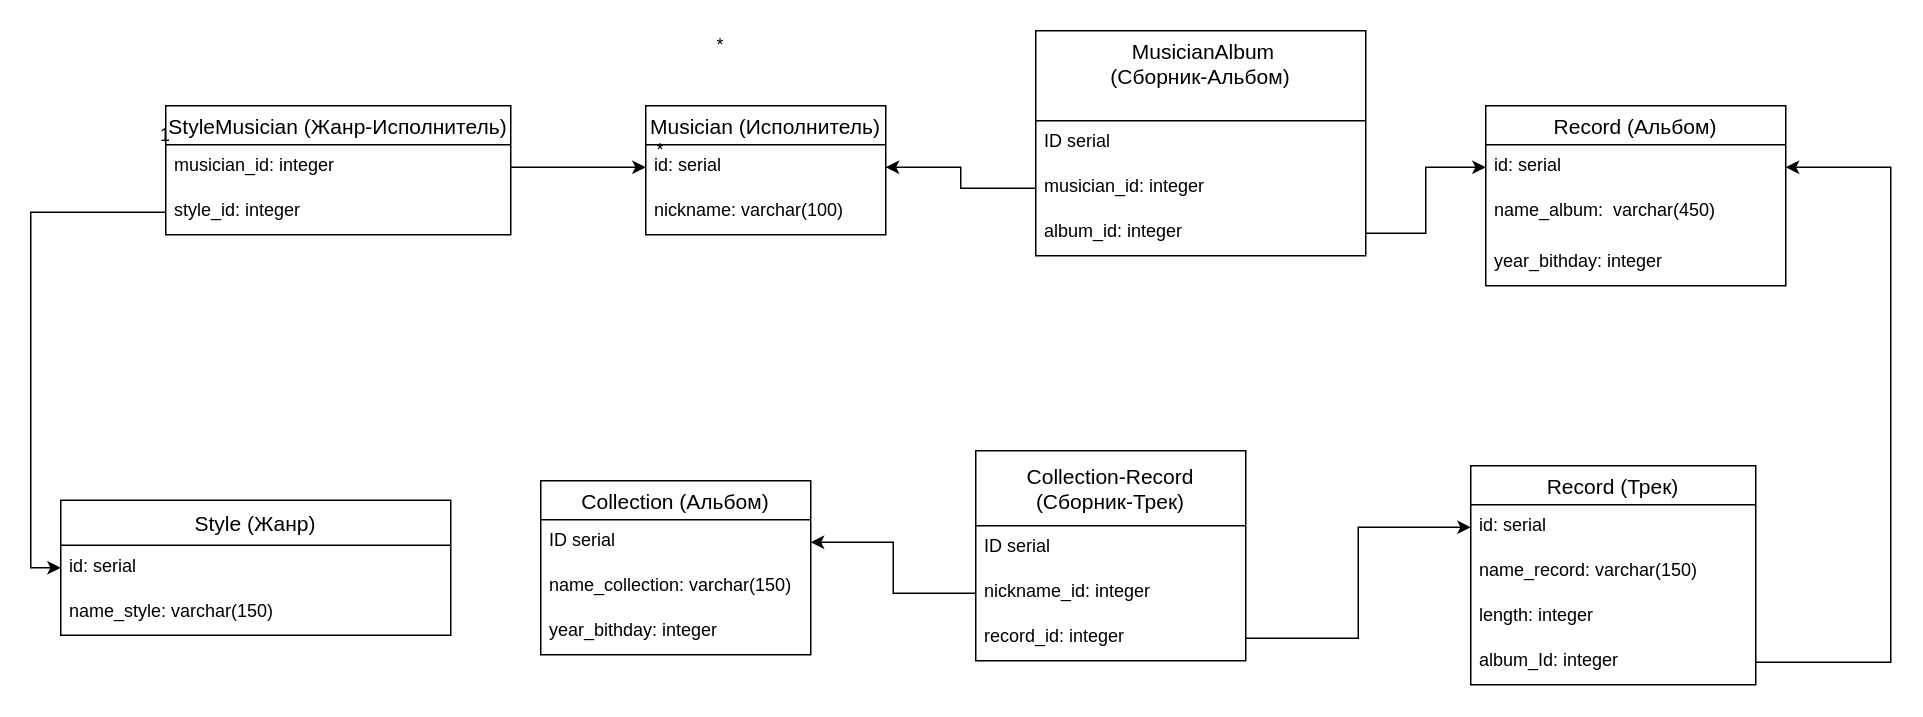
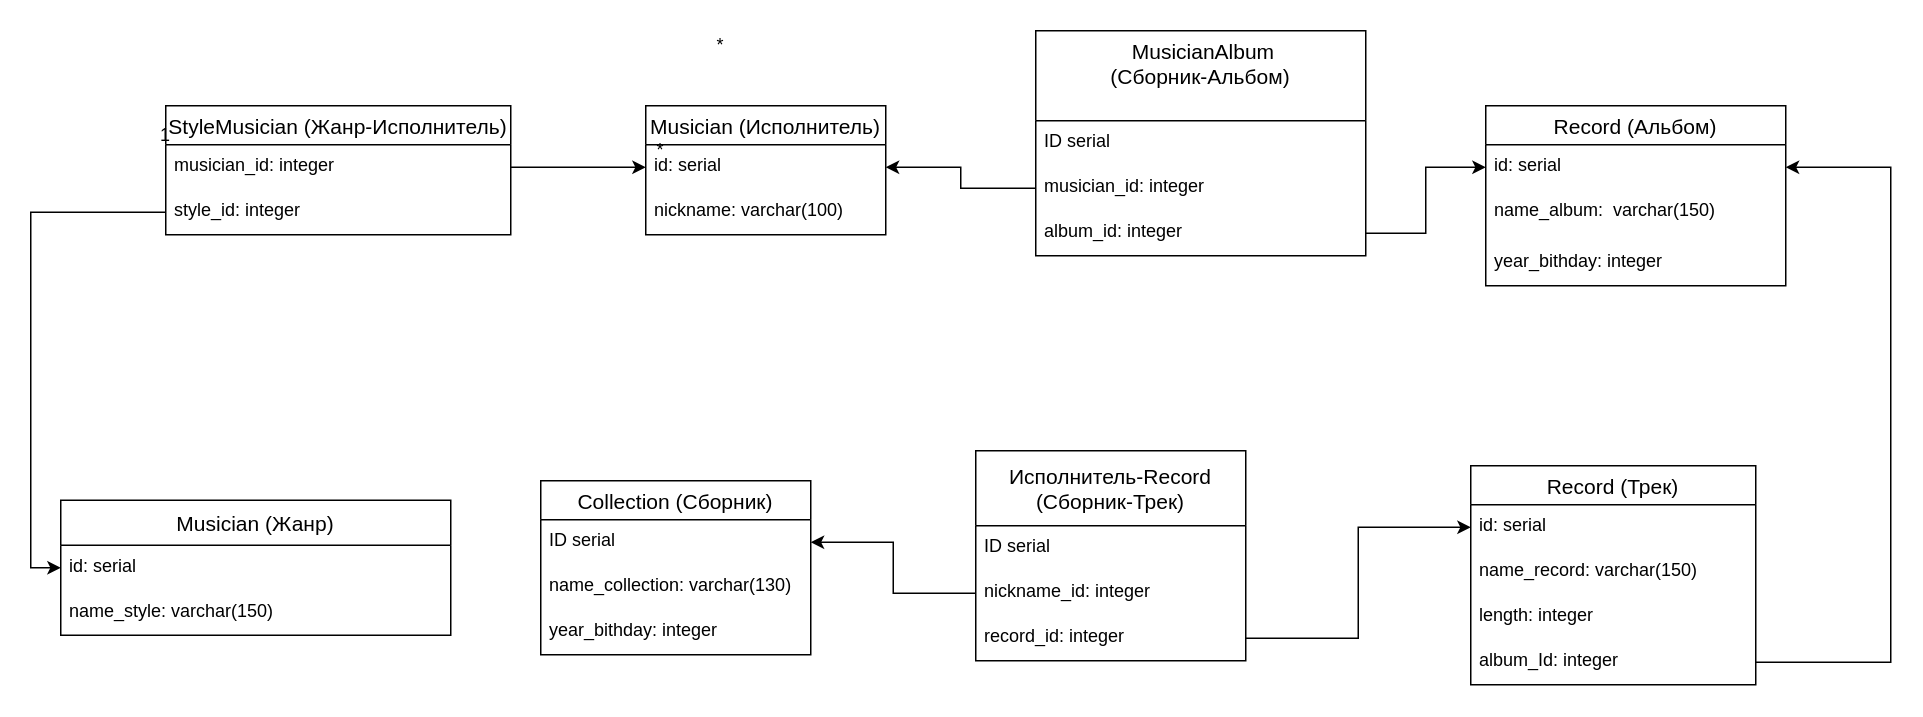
node "name_album: varchar(450)": label "name_album: varchar(450)" -> "name_album: varchar(150)"
node "Сollection-Record (Сборник-Трек)": label "Сollection-Record (Сборник-Трек)" -> "Исполнитель-Record (Сборник-Трек)"
node "Сollection (Альбом)": label "Сollection (Альбом)" -> "Сollection (Сборник)"
node "Style (Жанр)": label "Style (Жанр)" -> "Musician (Жанр)"
node "name_collection: varchar(150)": label "name_collection: varchar(150)" -> "name_collection: varchar(130)"
